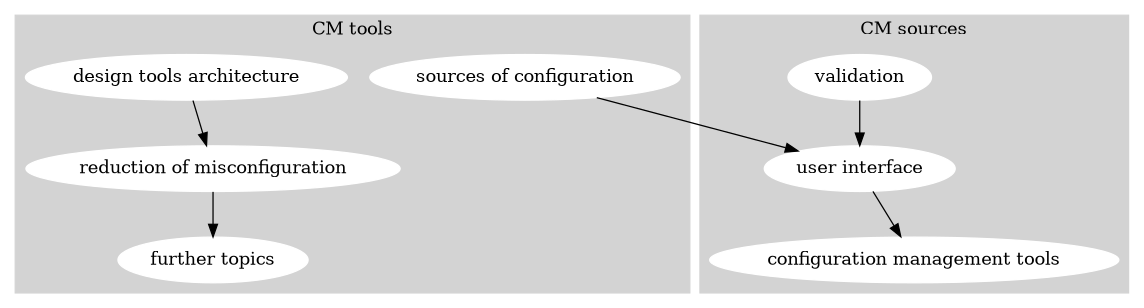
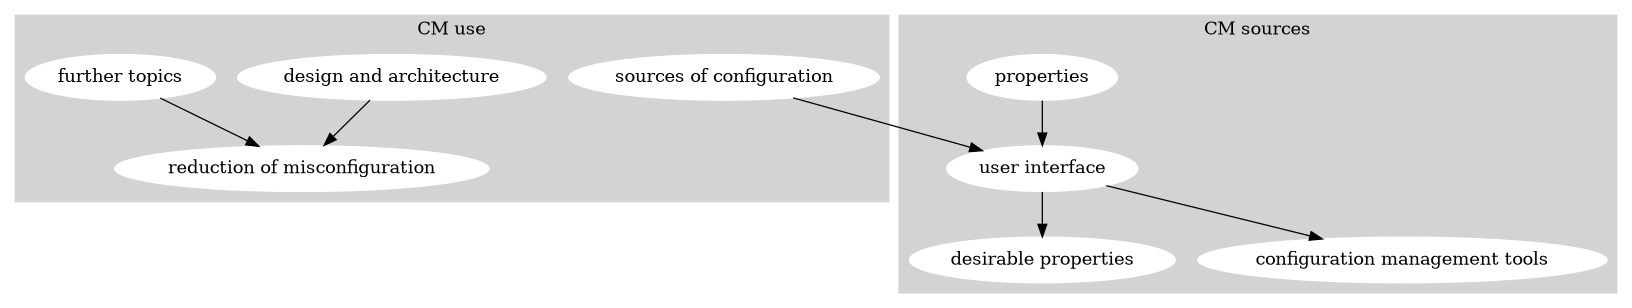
cluster "CM tools": label "CM tools" -> "CM use"
node "design tools architecture": label "design tools architecture" -> "design and architecture"
node "validation": label "validation" -> "properties"
edge "reduction of misconfiguration" -> "further topics": reversed
node "desirable properties": added
